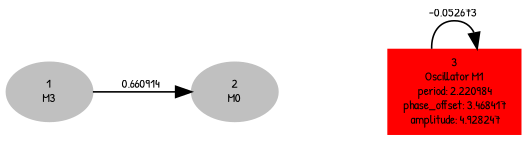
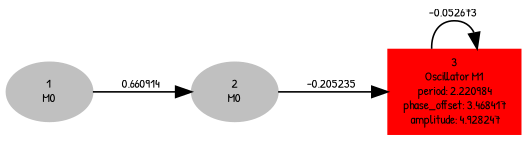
edge "2" -> "3": added, label "-0.205235"
node "1": text "M3" -> "M0"
